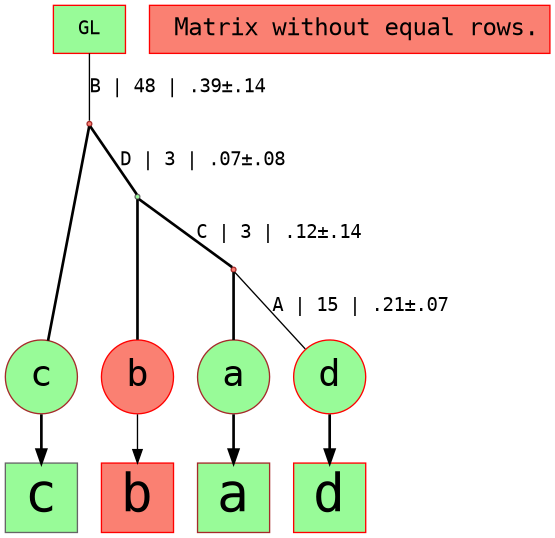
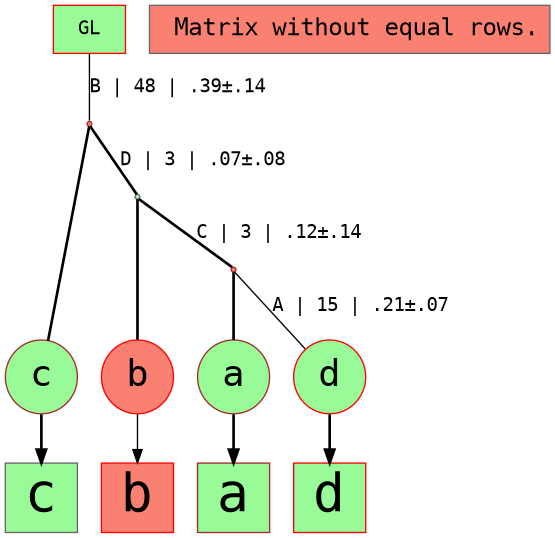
node "Matrix without equal rows.": color red -> gray40
